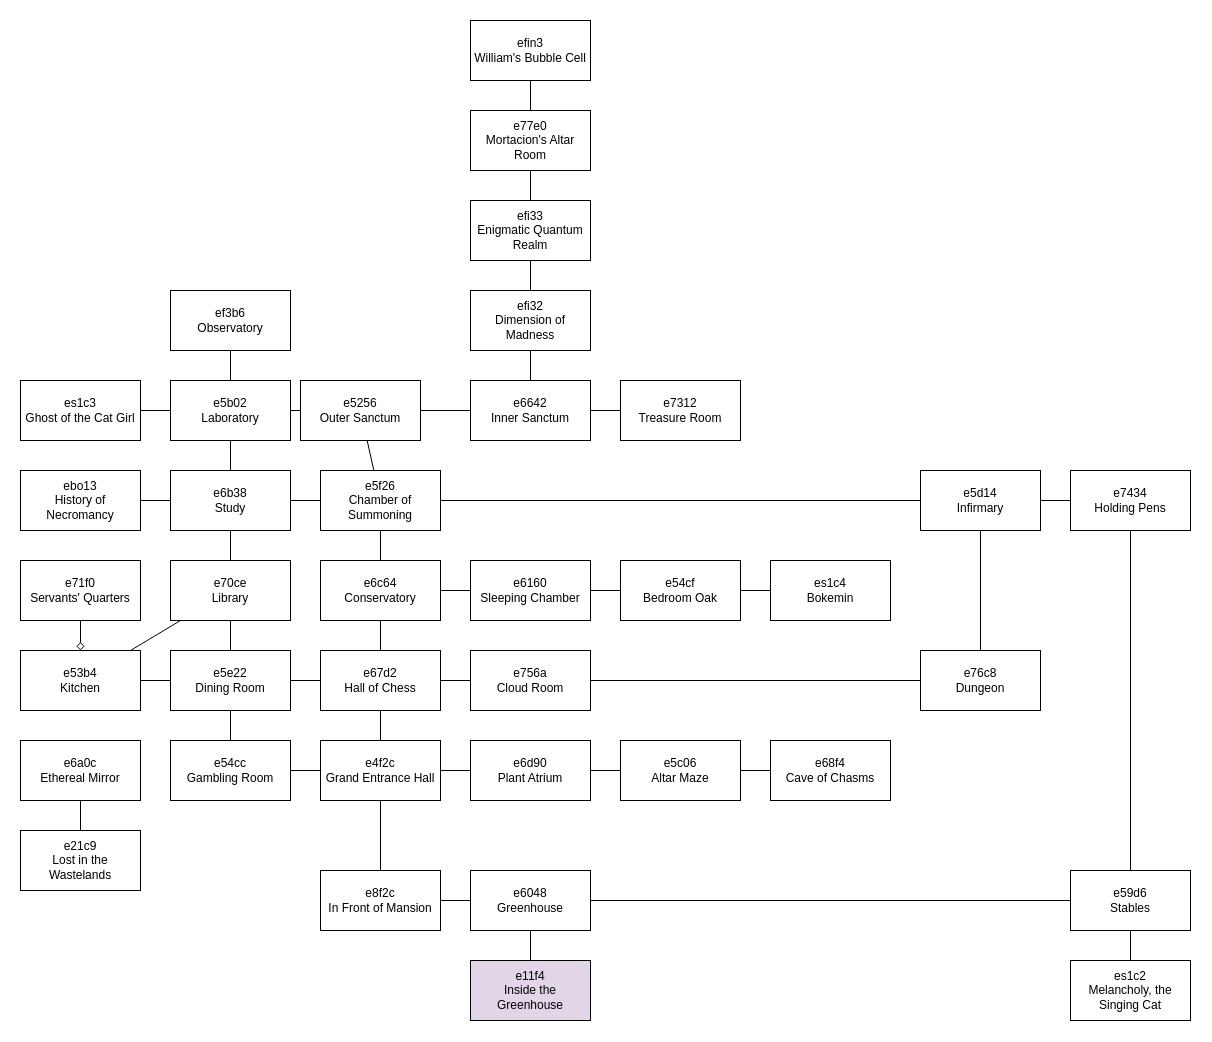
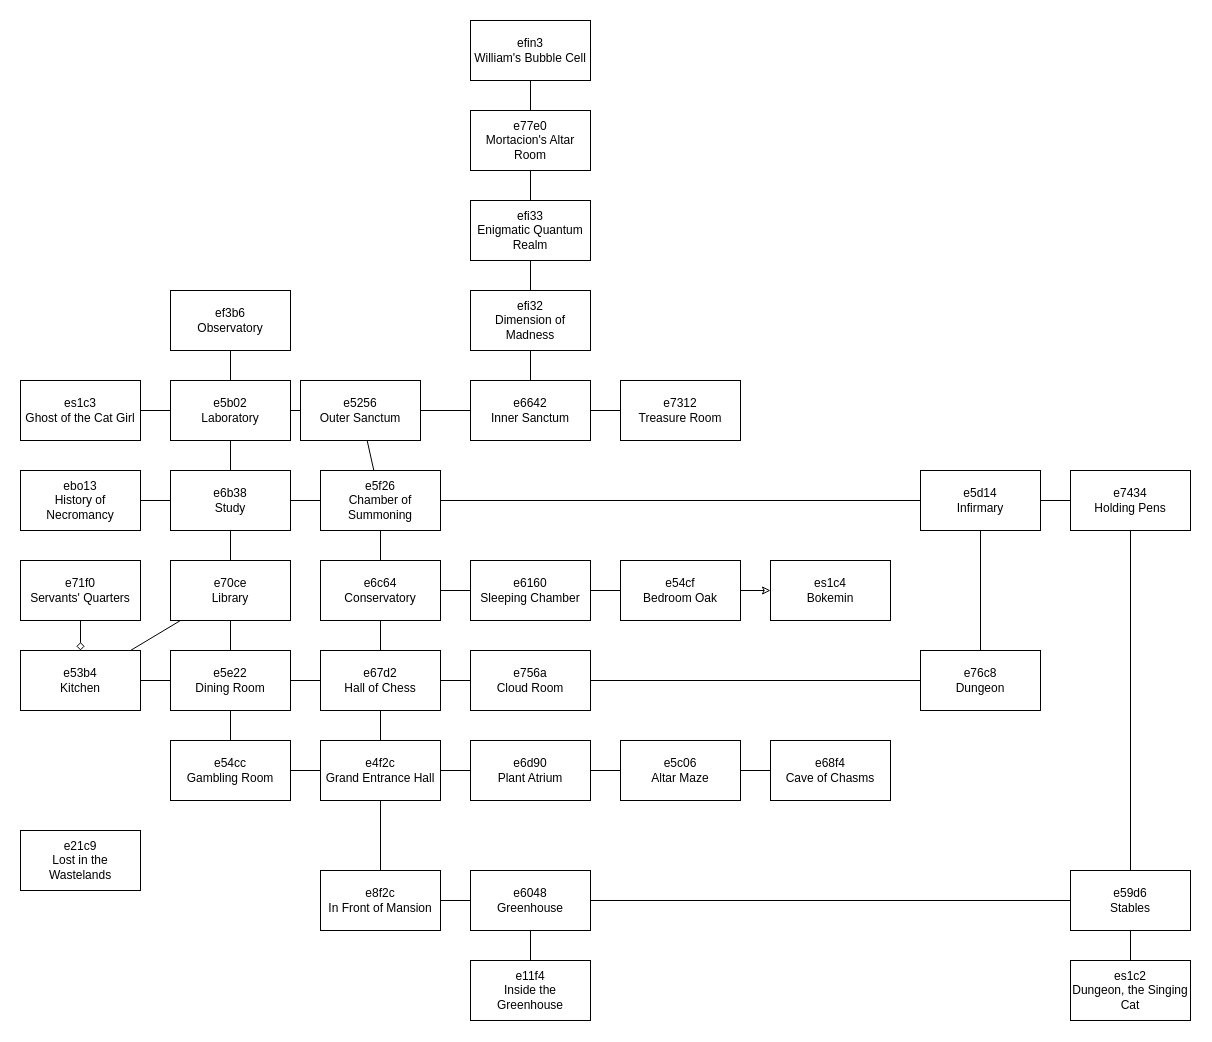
edge "e54cf Bedroom Oak" -- "es1c4 Bokemin": arrowhead none -> classic
node "e6a0c Ethereal Mirror": removed
edge "e6a0c Ethereal Mirror" -- "e21c9 Lost in the Wastelands": removed
node "e11f4 Inside the Greenhouse": fillcolor #e1d5e7 -> #ffffff
node "es1c2 Melancholy, the Singing Cat": label "es1c2 Melancholy, the Singing Cat" -> "es1c2 Dungeon, the Singing Cat"
